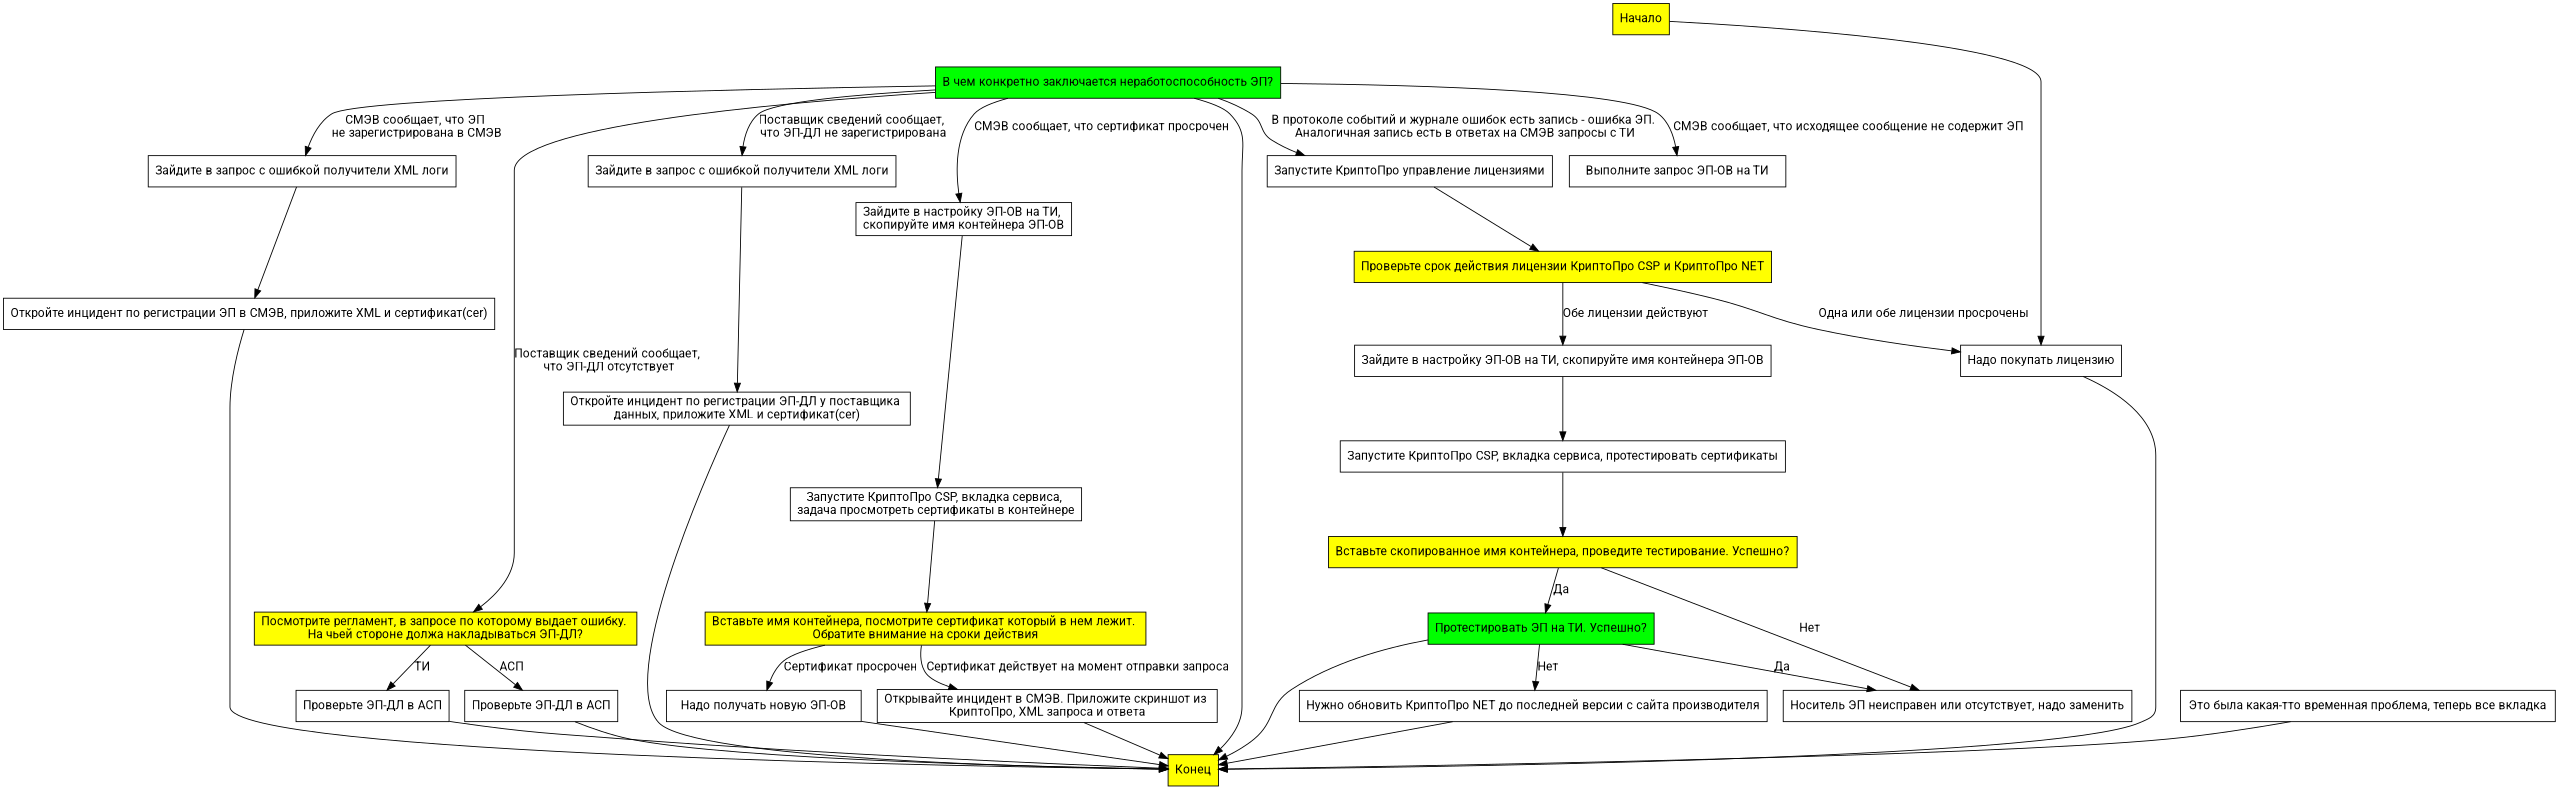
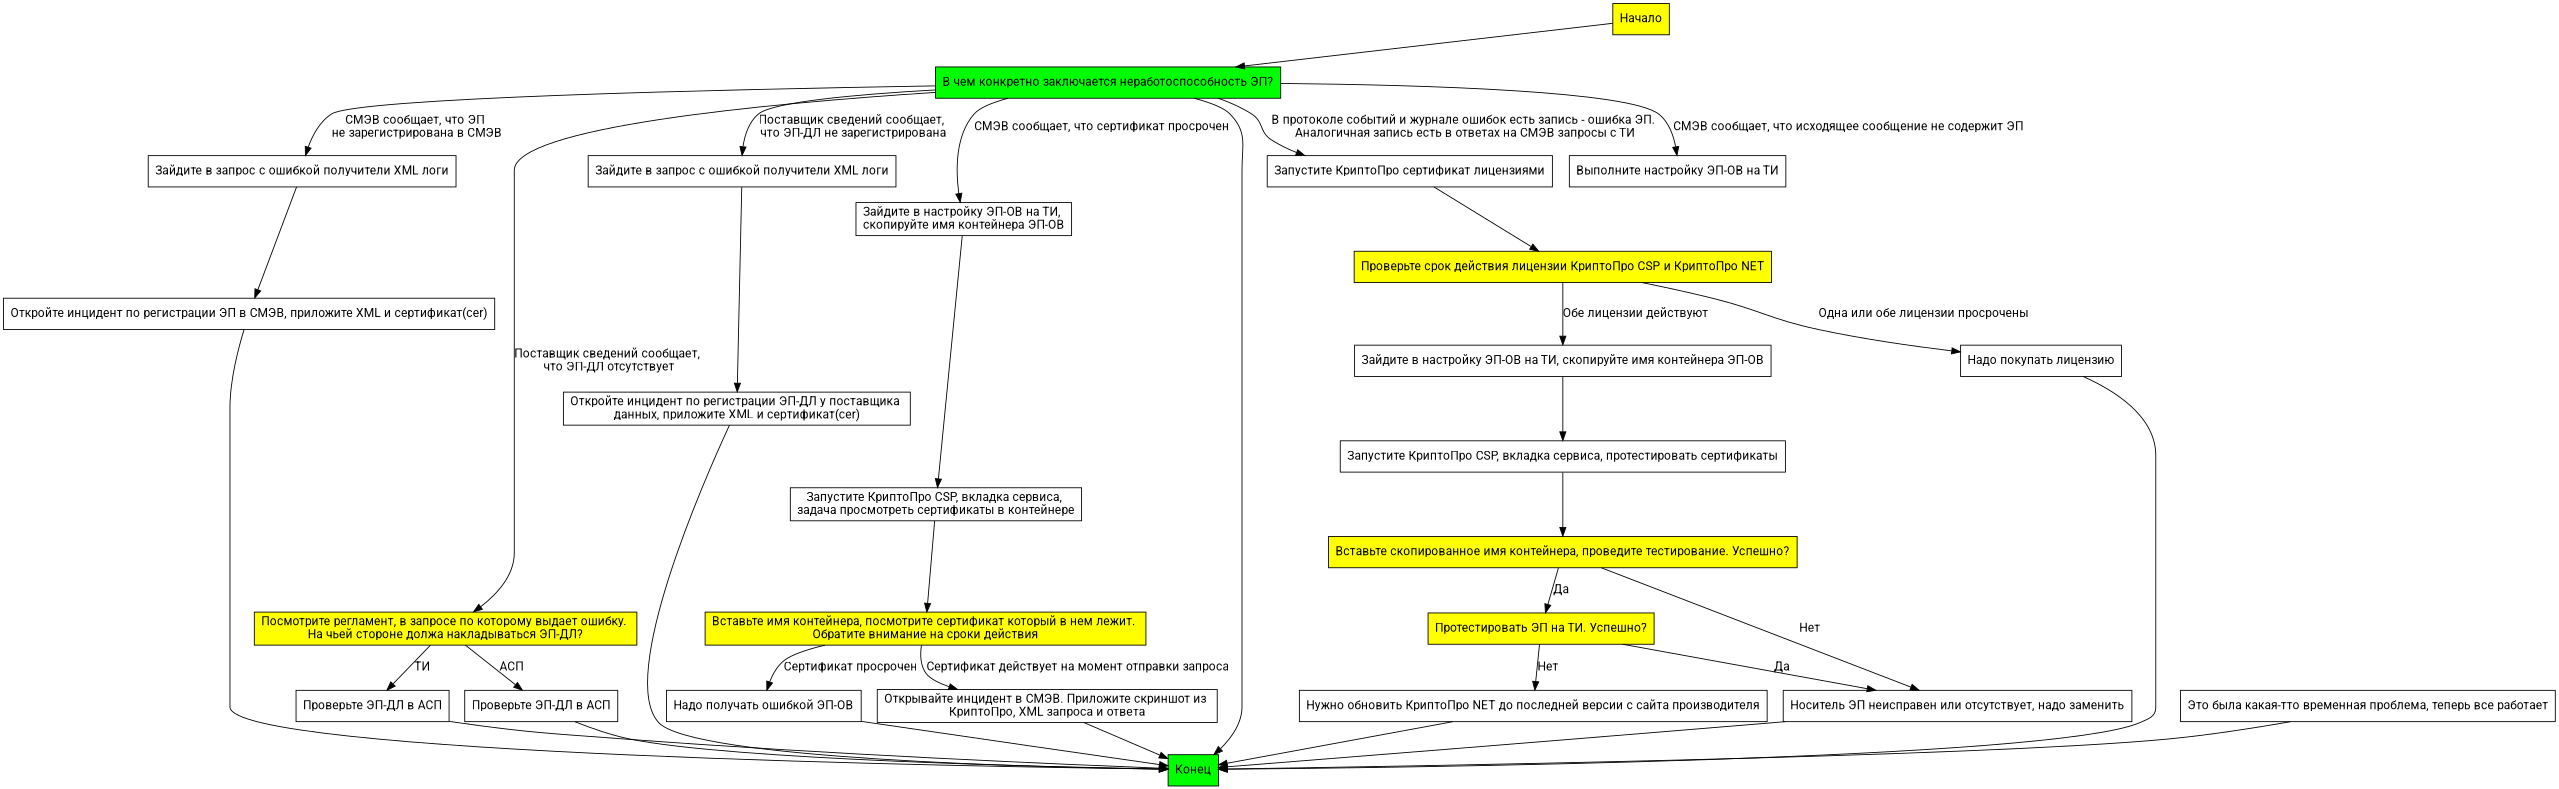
edge "Начало" -> "Надо покупать лицензию": now "Начало" -> "В чем конкретно заключается неработоспособность ЭП?"
node "Запустите КриптоПро управление лицензиями": label "Запустите КриптоПро управление лицензиями" -> "Запустите КриптоПро сертификат лицензиями"
node "Выполните запрос ЭП-ОВ на ТИ": label "Выполните запрос ЭП-ОВ на ТИ" -> "Выполните настройку ЭП-ОВ на ТИ"
node "Протестировать ЭП на ТИ. Успешно?": fillcolor green -> yellow
edge "Протестировать ЭП на ТИ. Успешно?" -> "Конец": now "Носитель ЭП неисправен или отсутствует, надо заменить" -> "Конец"
node "Надо получать новую ЭП-ОВ": label "Надо получать новую ЭП-ОВ" -> "Надо получать ошибкой ЭП-ОВ"
node "Это была какая-тто временная проблема, теперь все вкладка": label "Это была какая-тто временная проблема, теперь все вкладка" -> "Это была какая-тто временная проблема, теперь все работает"
node "Конец": fillcolor yellow -> green
